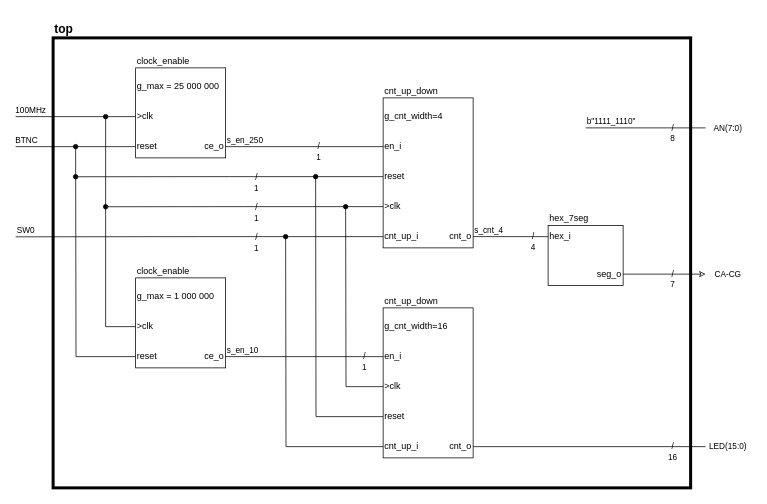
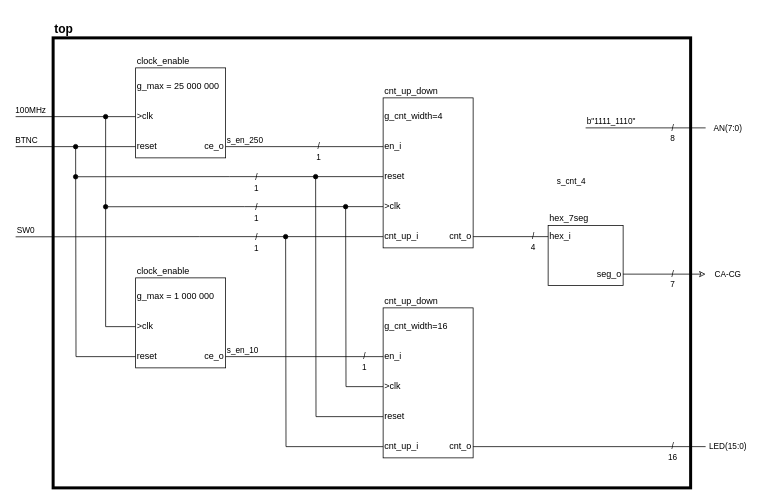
node "s_cnt_4": moved (510, 225) -> (593, 177)
